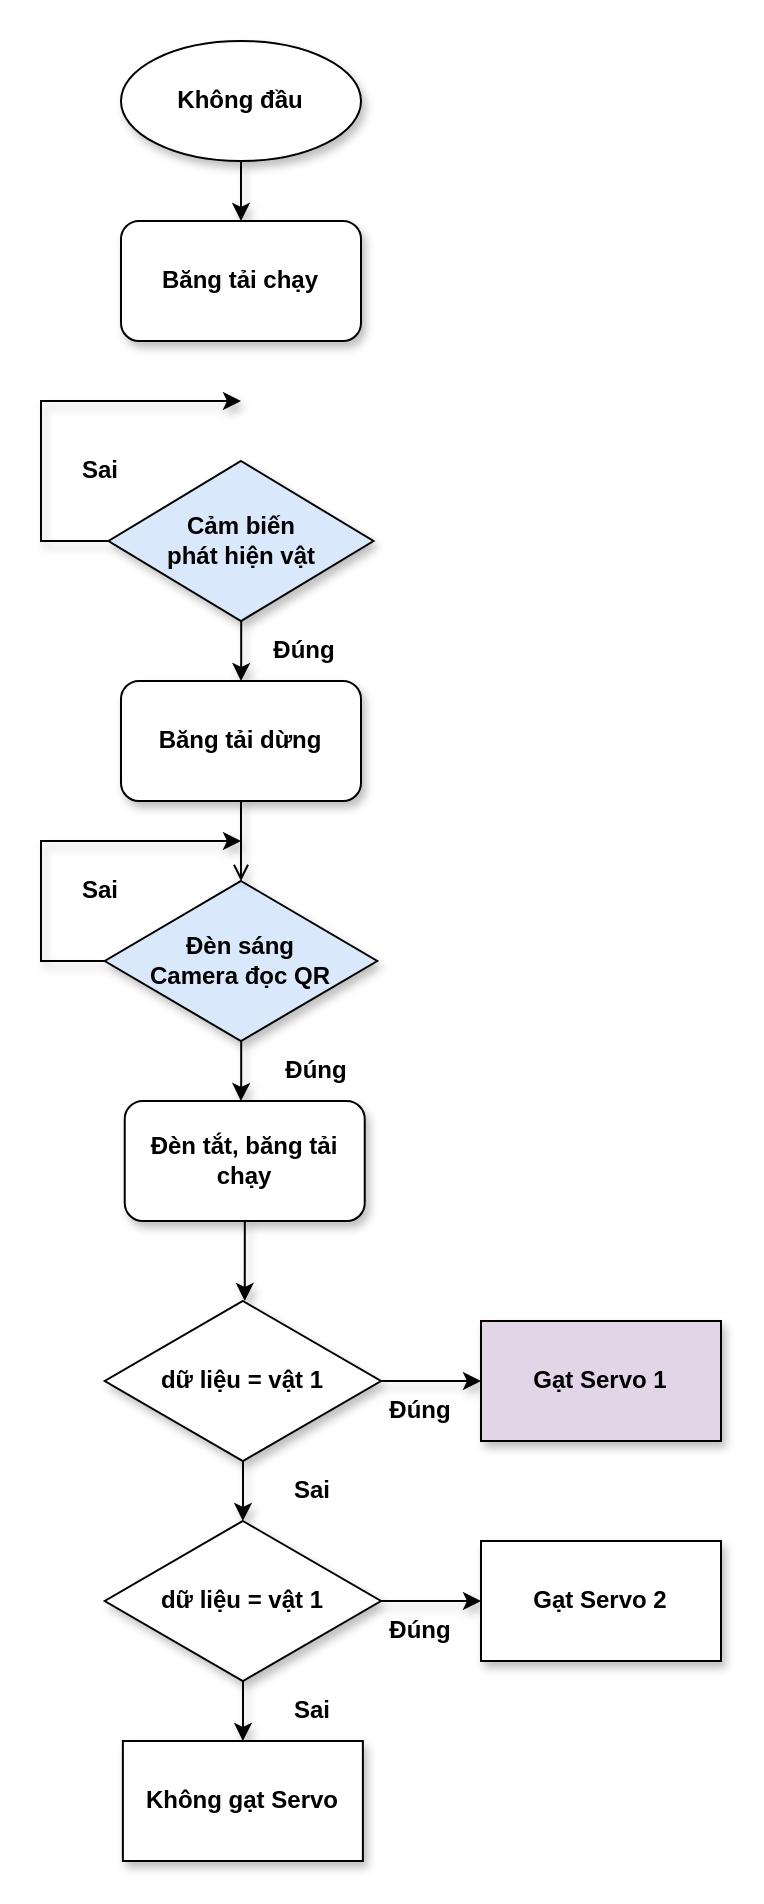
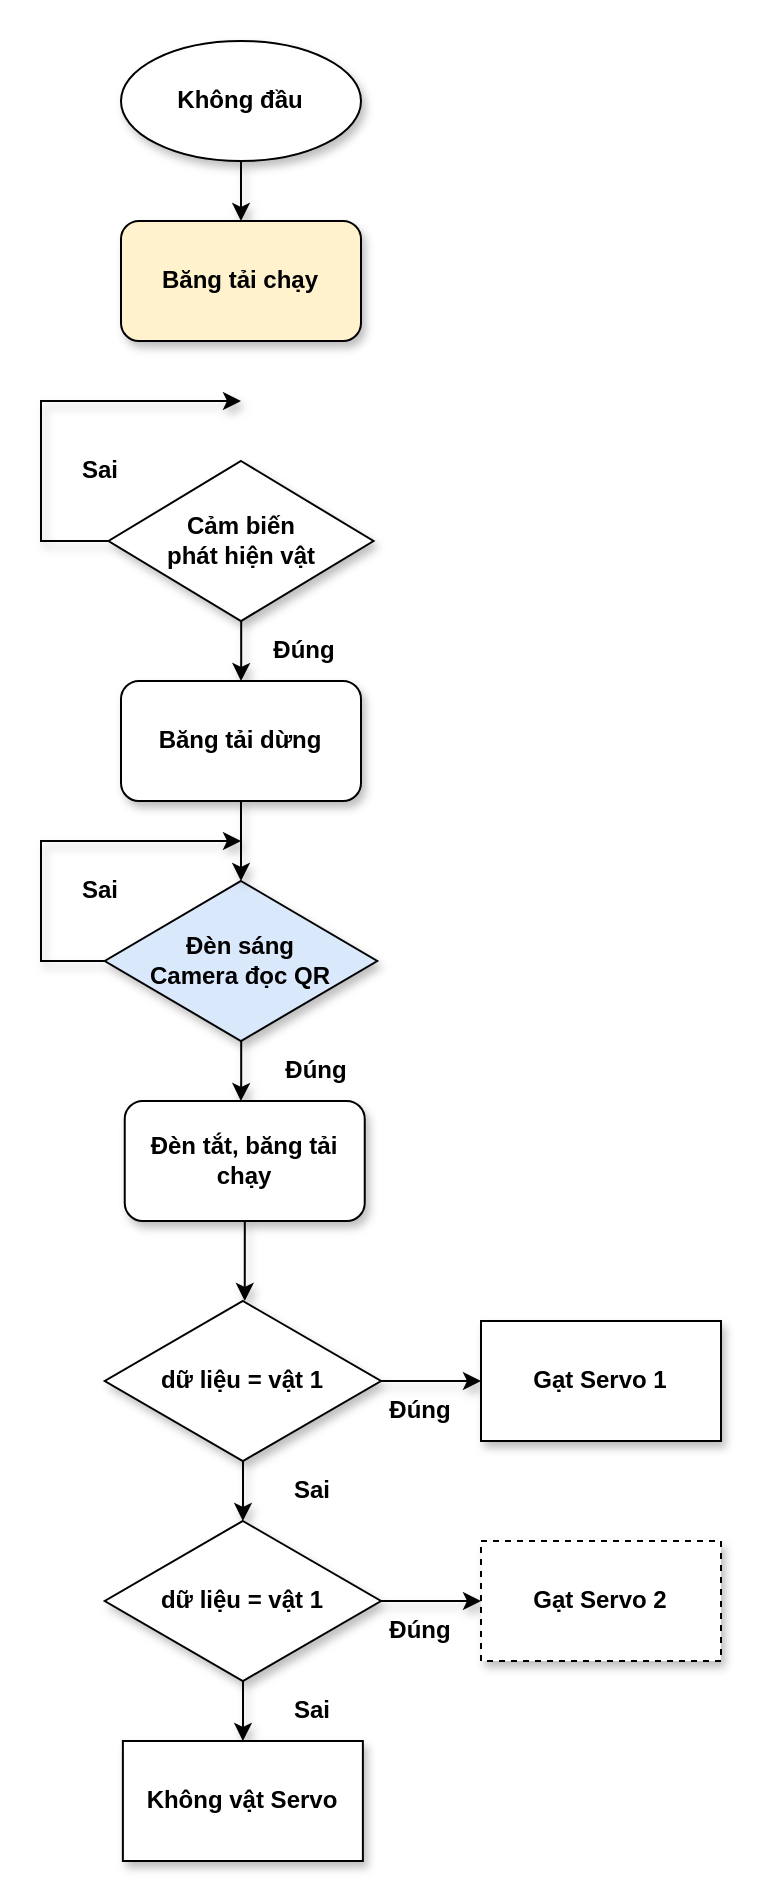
node "Băng tải chạy": fillcolor #ffffff -> #fff2cc
node "Cảm biến phát hiện vật": fillcolor #dae8fc -> #ffffff
edge "Băng tải dừng" -> "Đèn sáng Camera đọc QR": arrowhead open -> classic
node "Gạt Servo 1": fillcolor #e1d5e7 -> #ffffff
node "Gạt Servo 2": style solid -> dashed
node "Không gạt Servo": label "Không gạt Servo" -> "Không vật Servo"
